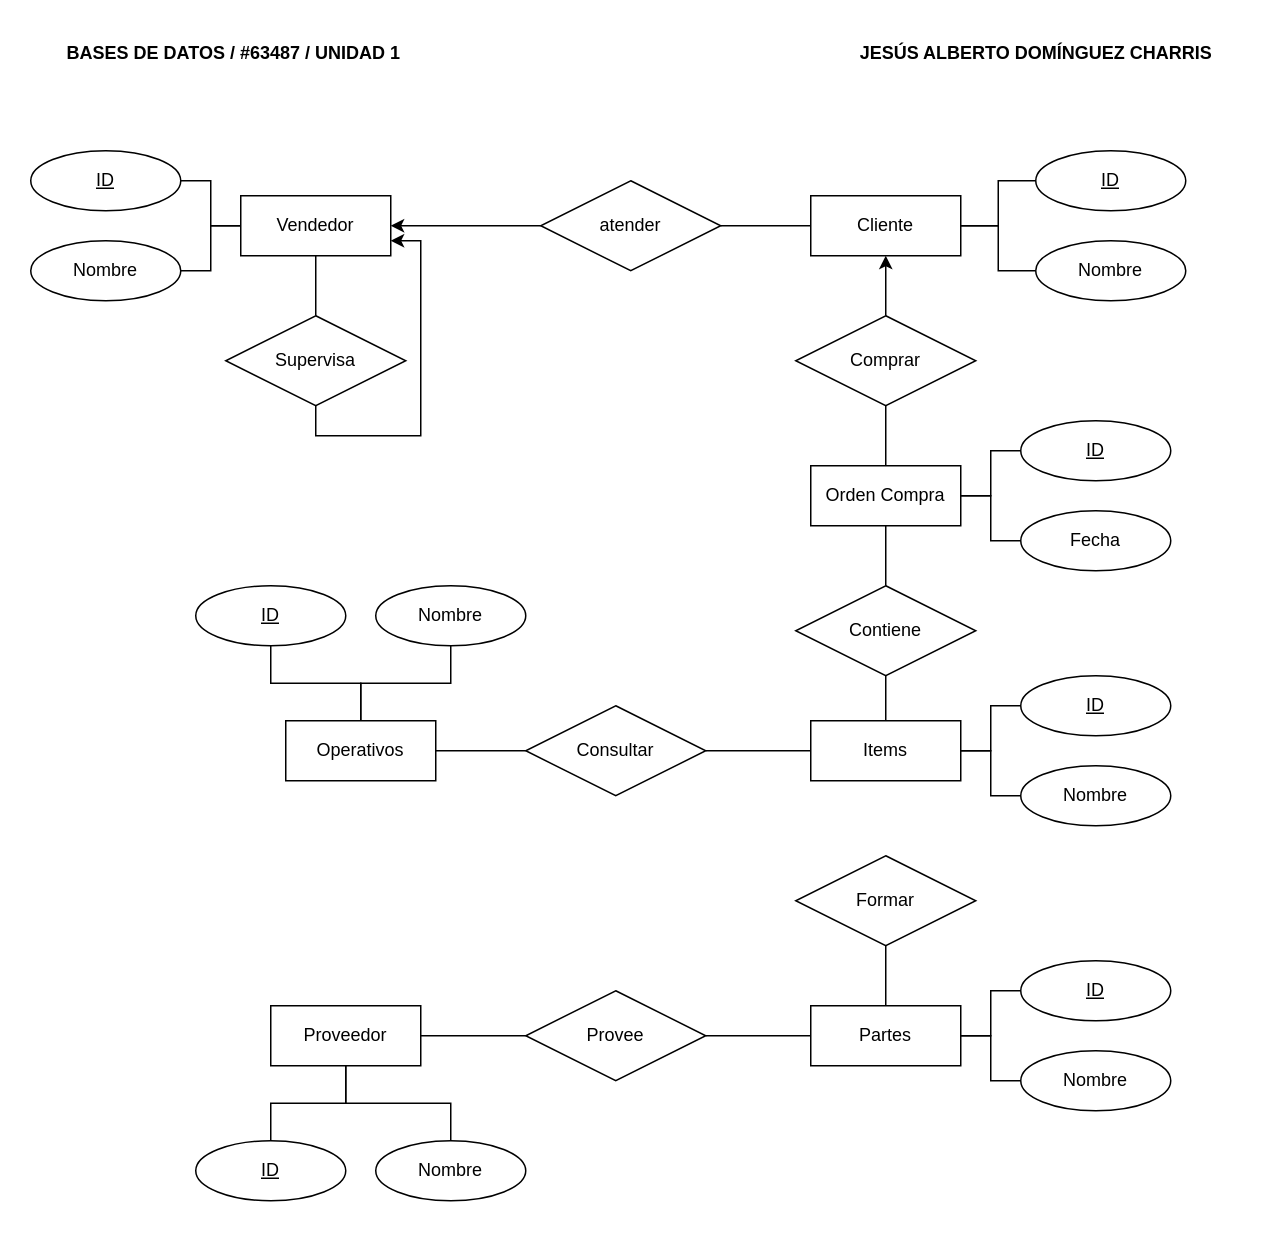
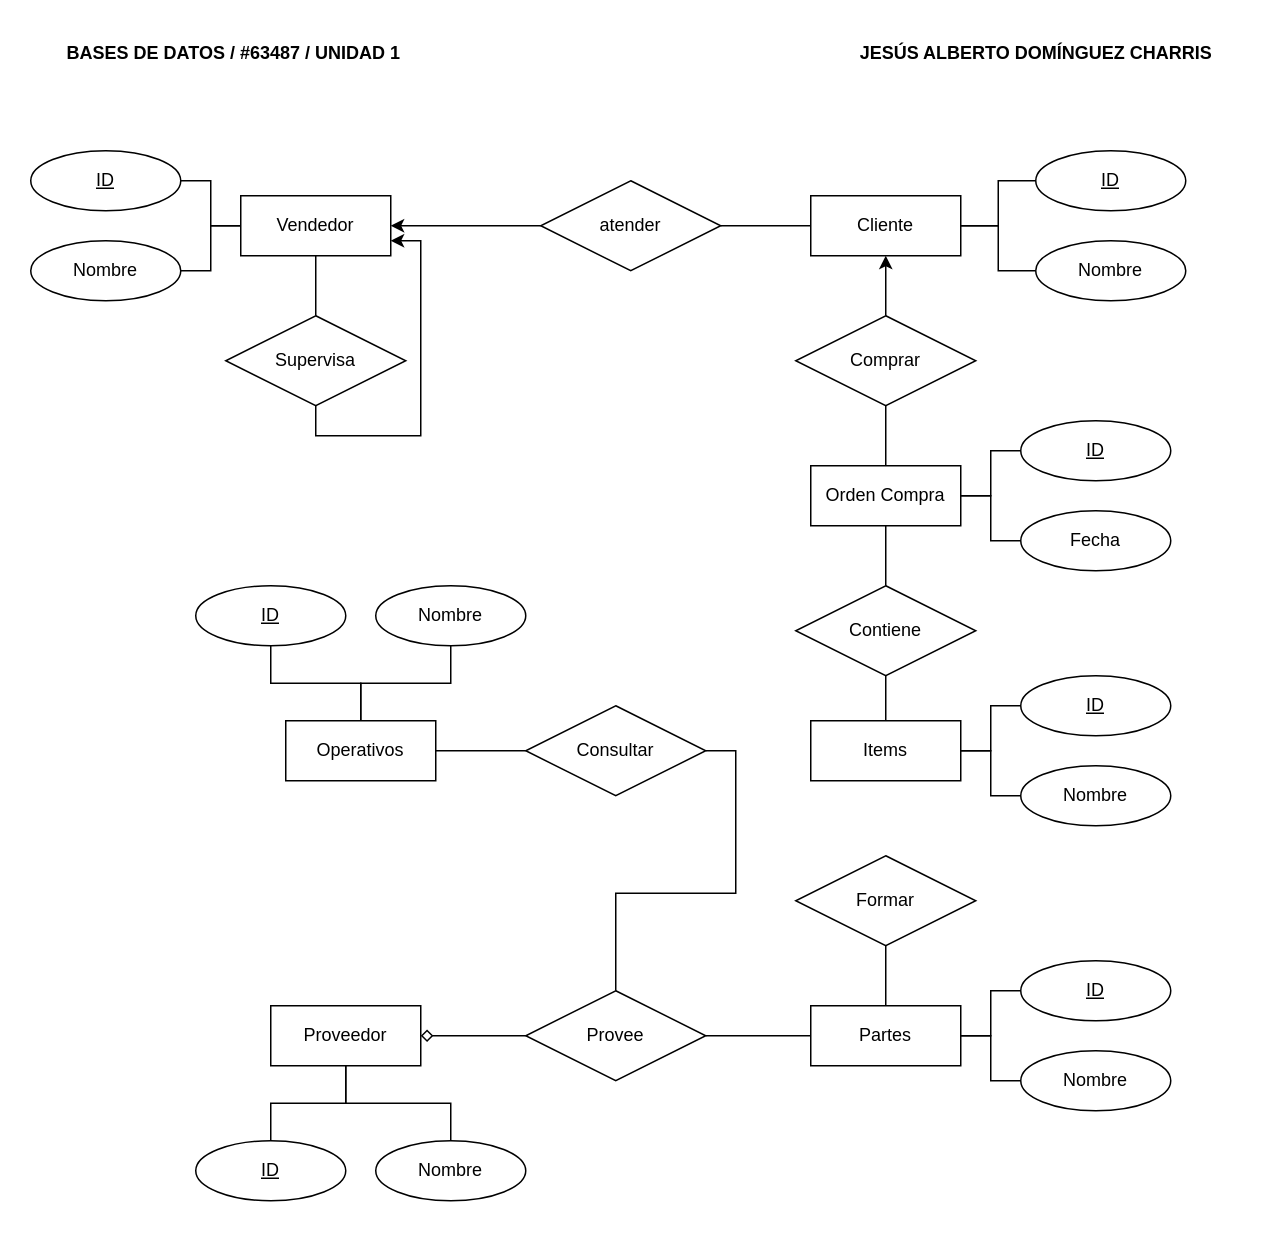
edge "Consultar" -- "Items": now "Consultar" -- "Provee"
edge "Proveedor" -- "Provee": arrowhead none -> diamond
